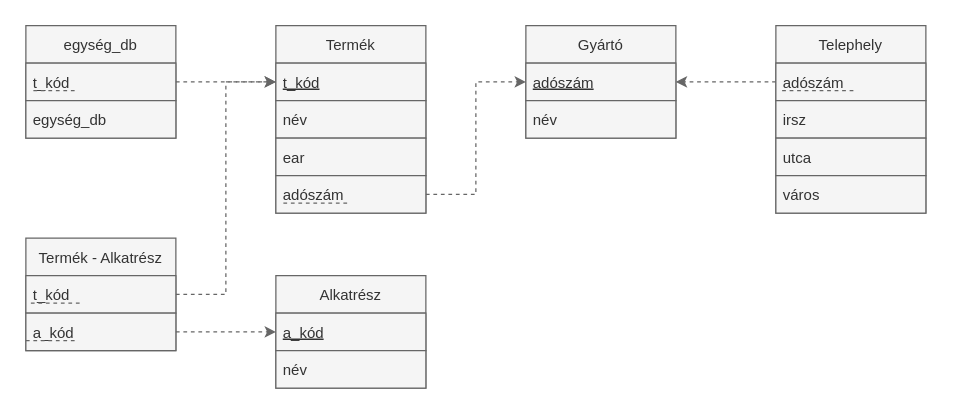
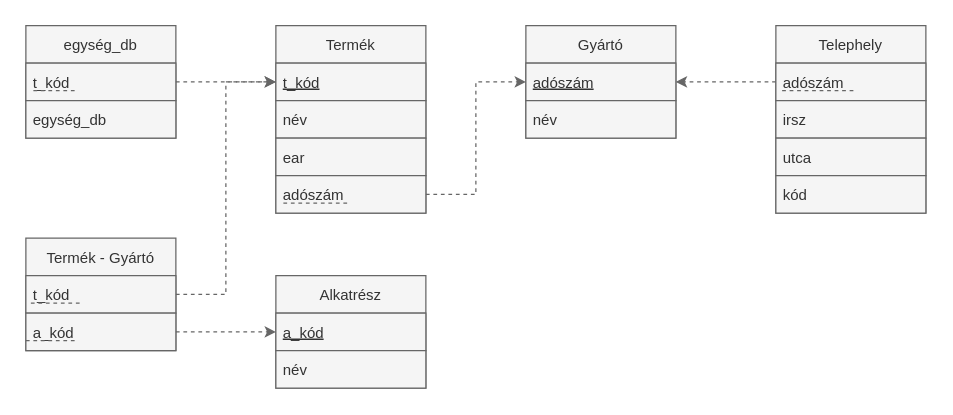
node "város": label "város" -> "kód"
node "Termék - Alkatrész": label "Termék - Alkatrész" -> "Termék - Gyártó"
